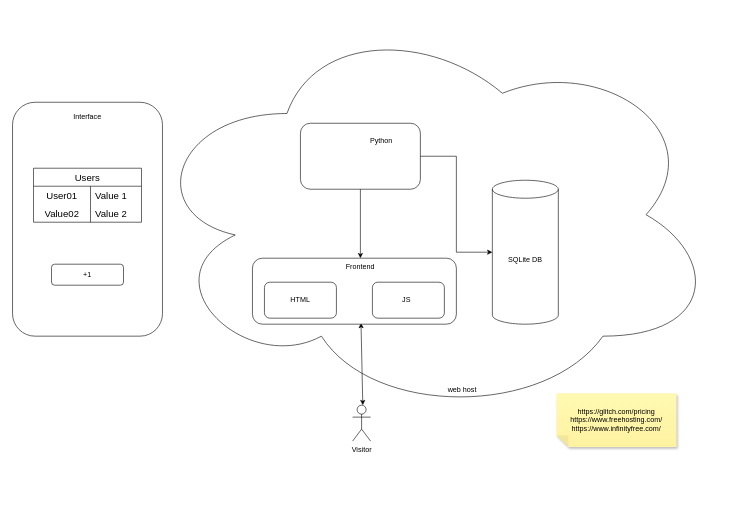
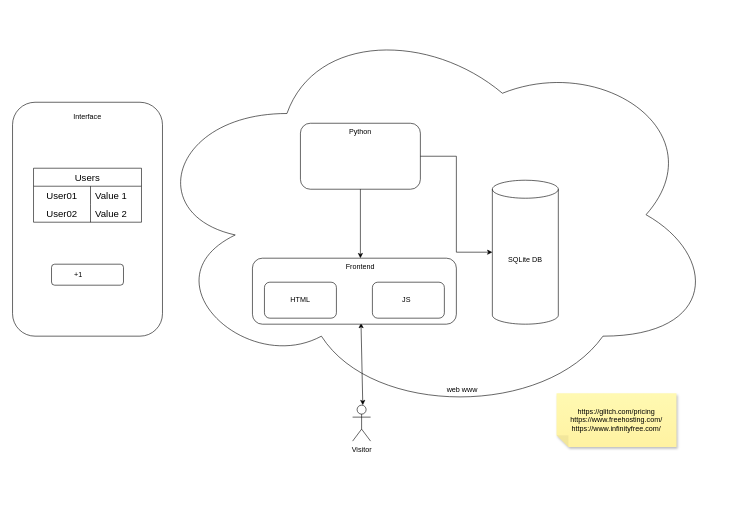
node "Python": moved (381, 141) -> (360, 132)
node "Value02": label "Value02" -> "User02"
node "+1": moved (87, 275) -> (78, 275)
node "web host": label "web host" -> "web www"
